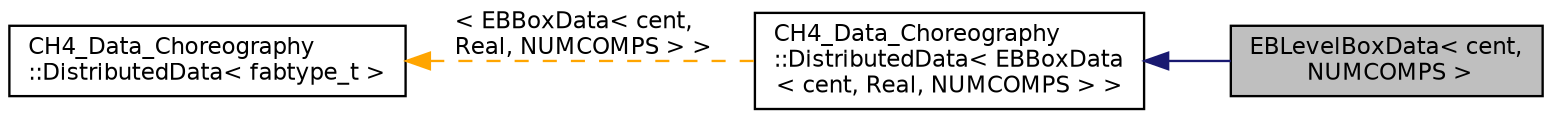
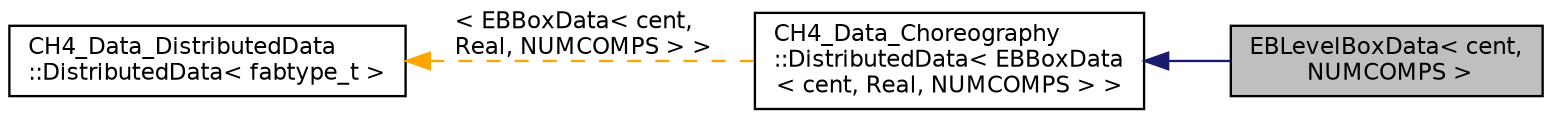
node "CH4_Data_Choreography ::DistributedData< fabtype_t >": label "CH4_Data_Choreography ::DistributedData< fabtype_t >" -> "CH4_Data_DistributedData ::DistributedData< fabtype_t >"
